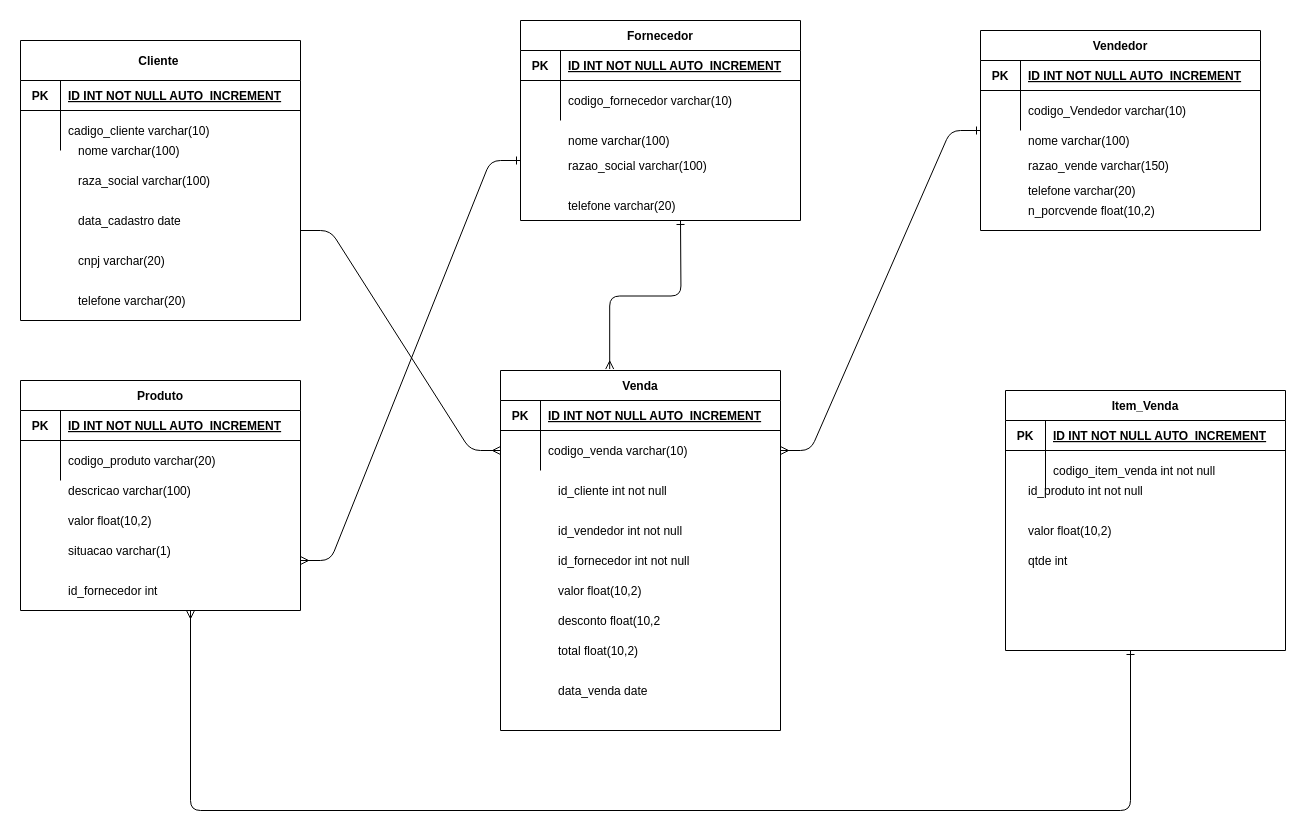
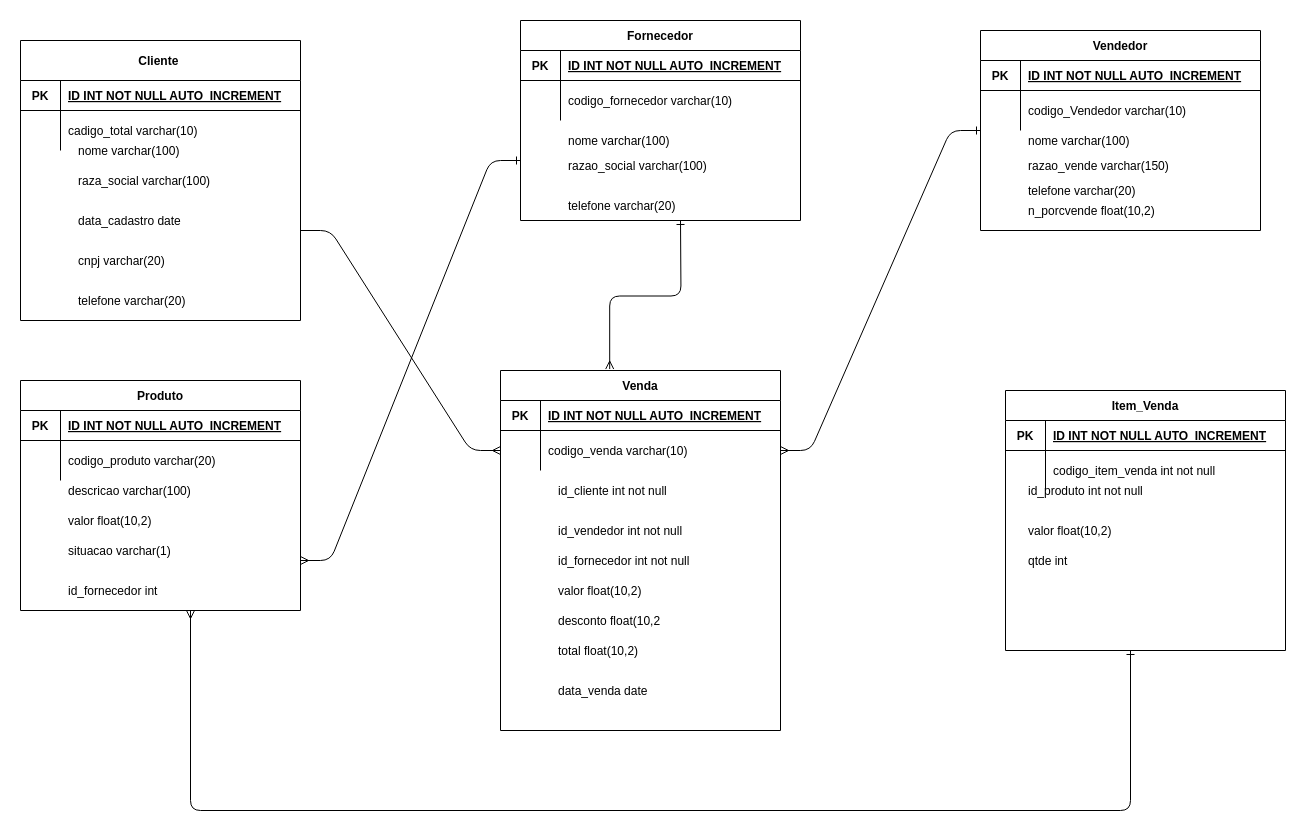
node "cadigo_cliente varchar(10)": label "cadigo_cliente varchar(10)" -> "cadigo_total varchar(10)"
